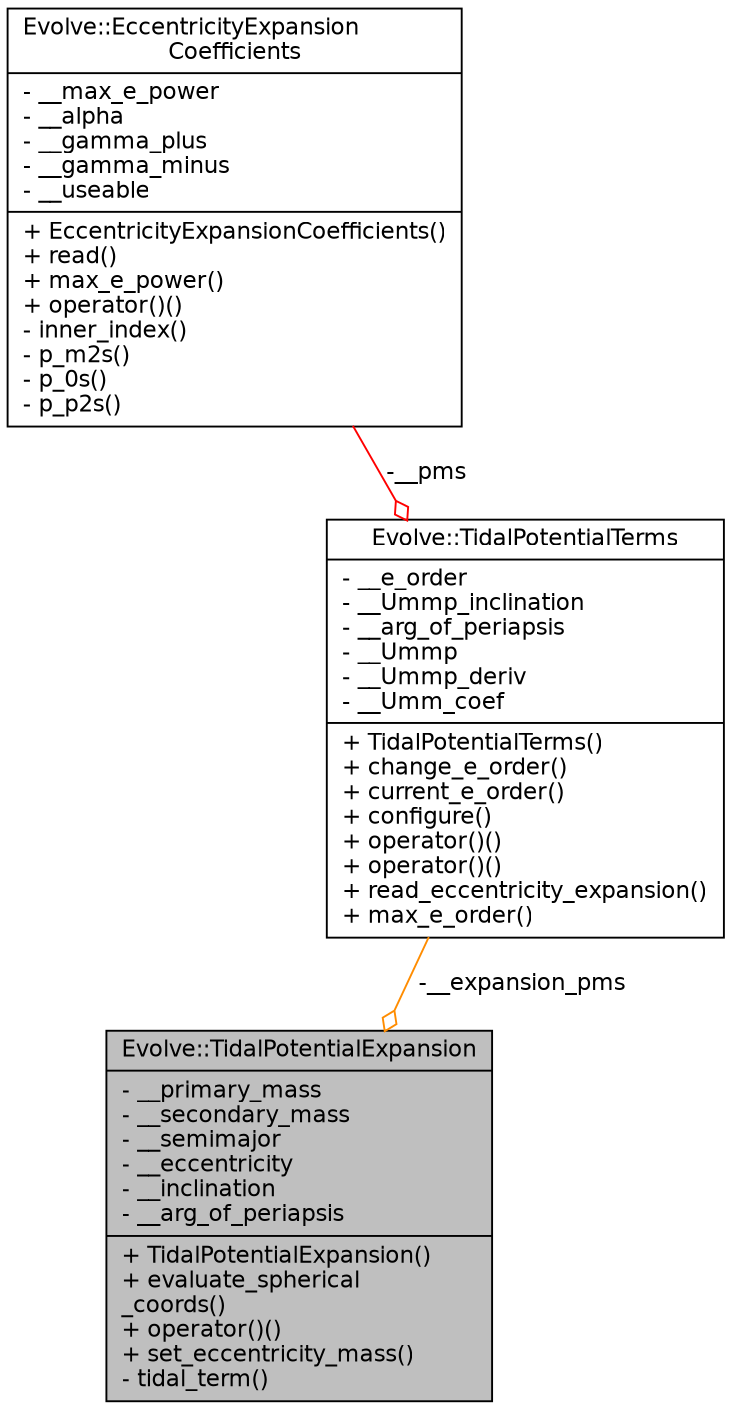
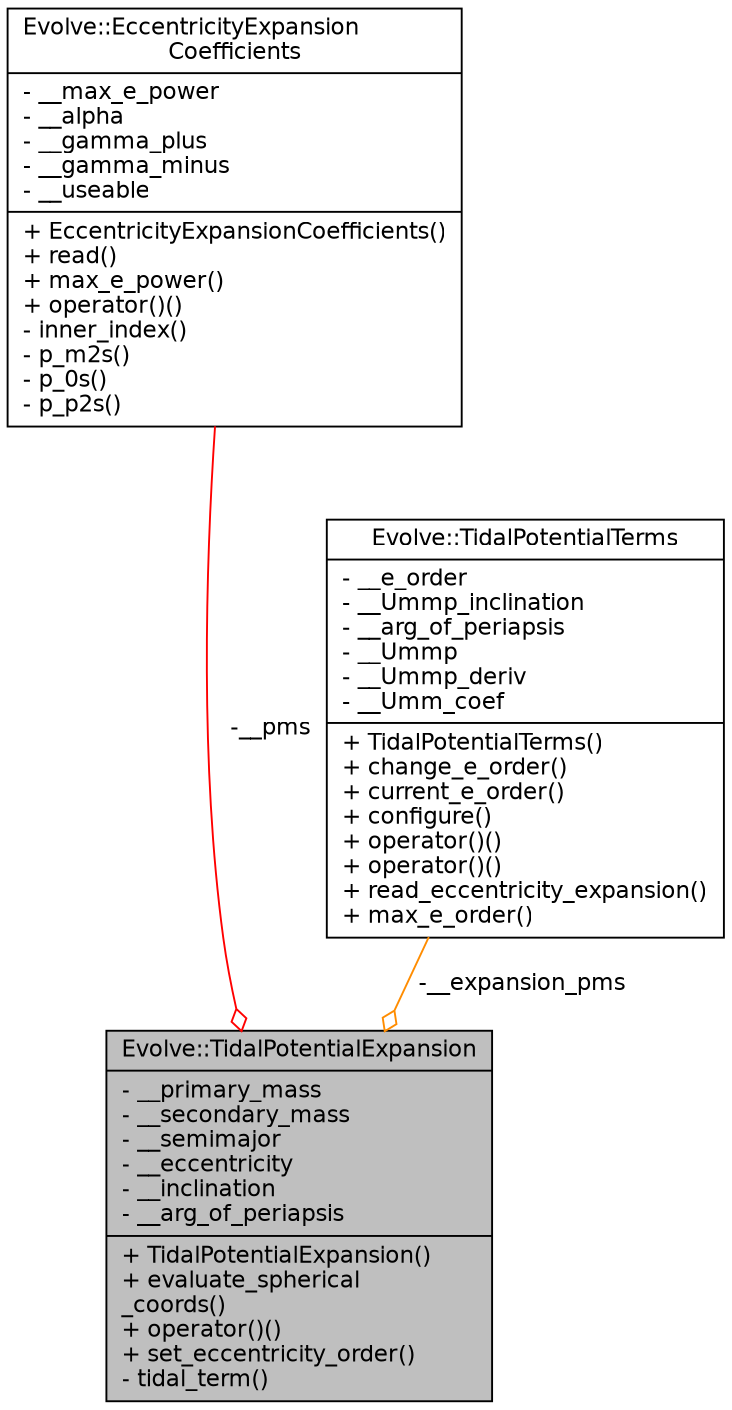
edge "Evolve::EccentricityExpansion" -> "Evolve::TidalPotentialTerms": now "Evolve::EccentricityExpansion" -> "Evolve::TidalPotentialExpansion"
node "Evolve::TidalPotentialExpansion": text "+ set_eccentricity_mass()" -> "+ set_eccentricity_order()"
